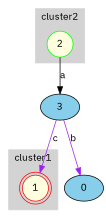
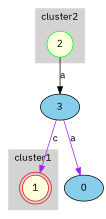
edge "3" -> "0": label "b" -> "a"
